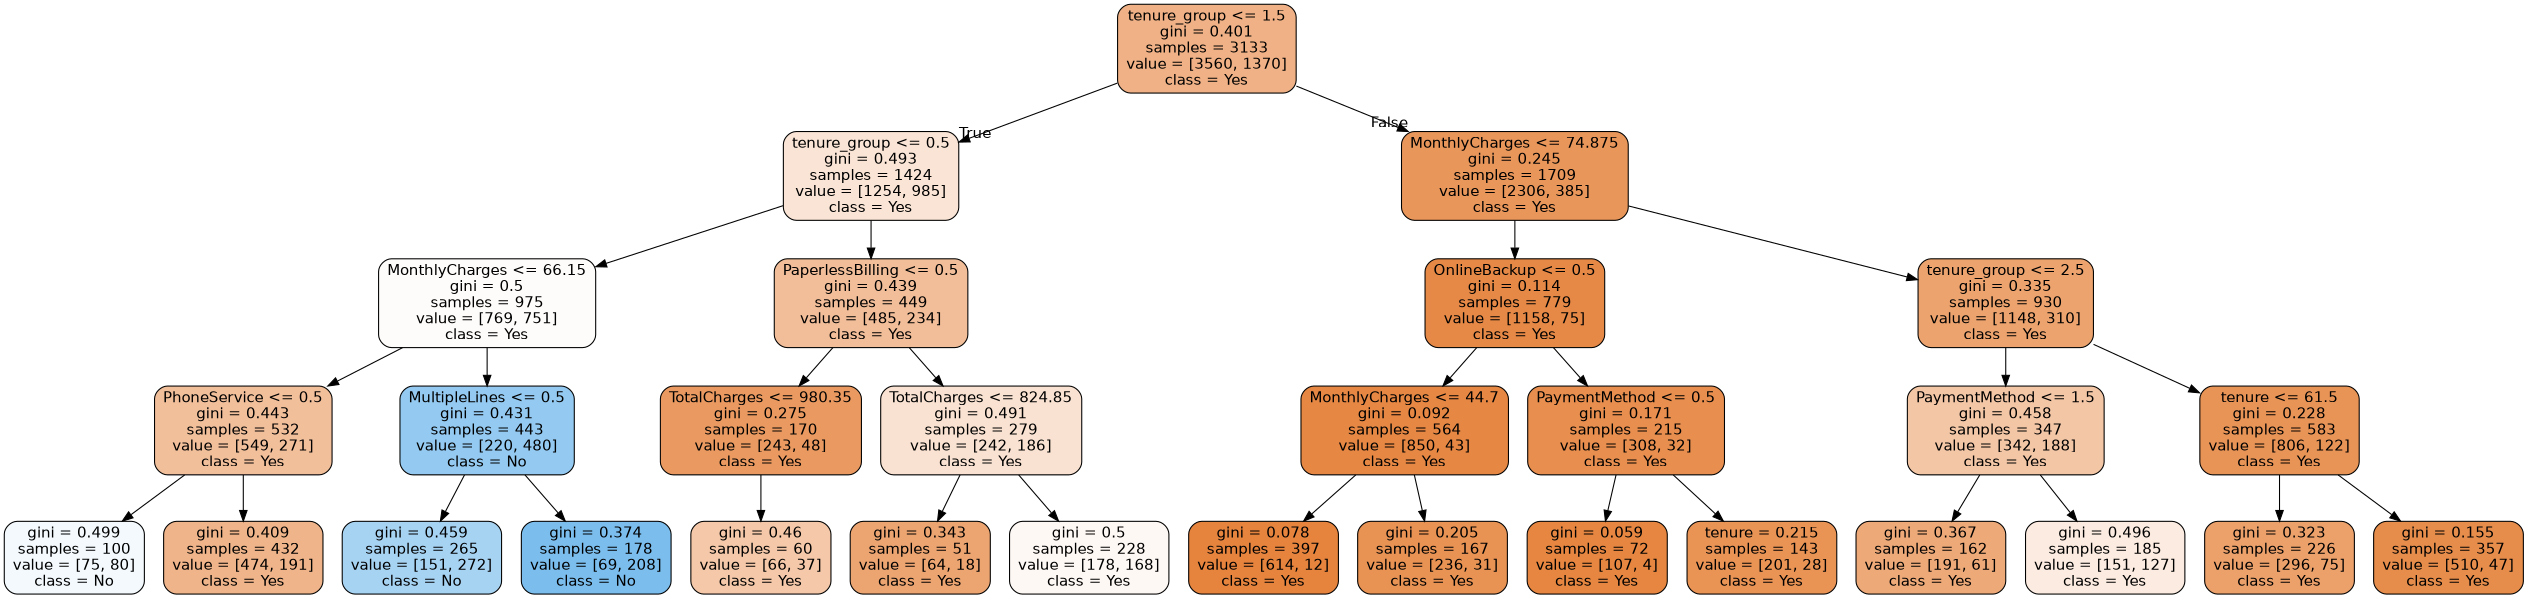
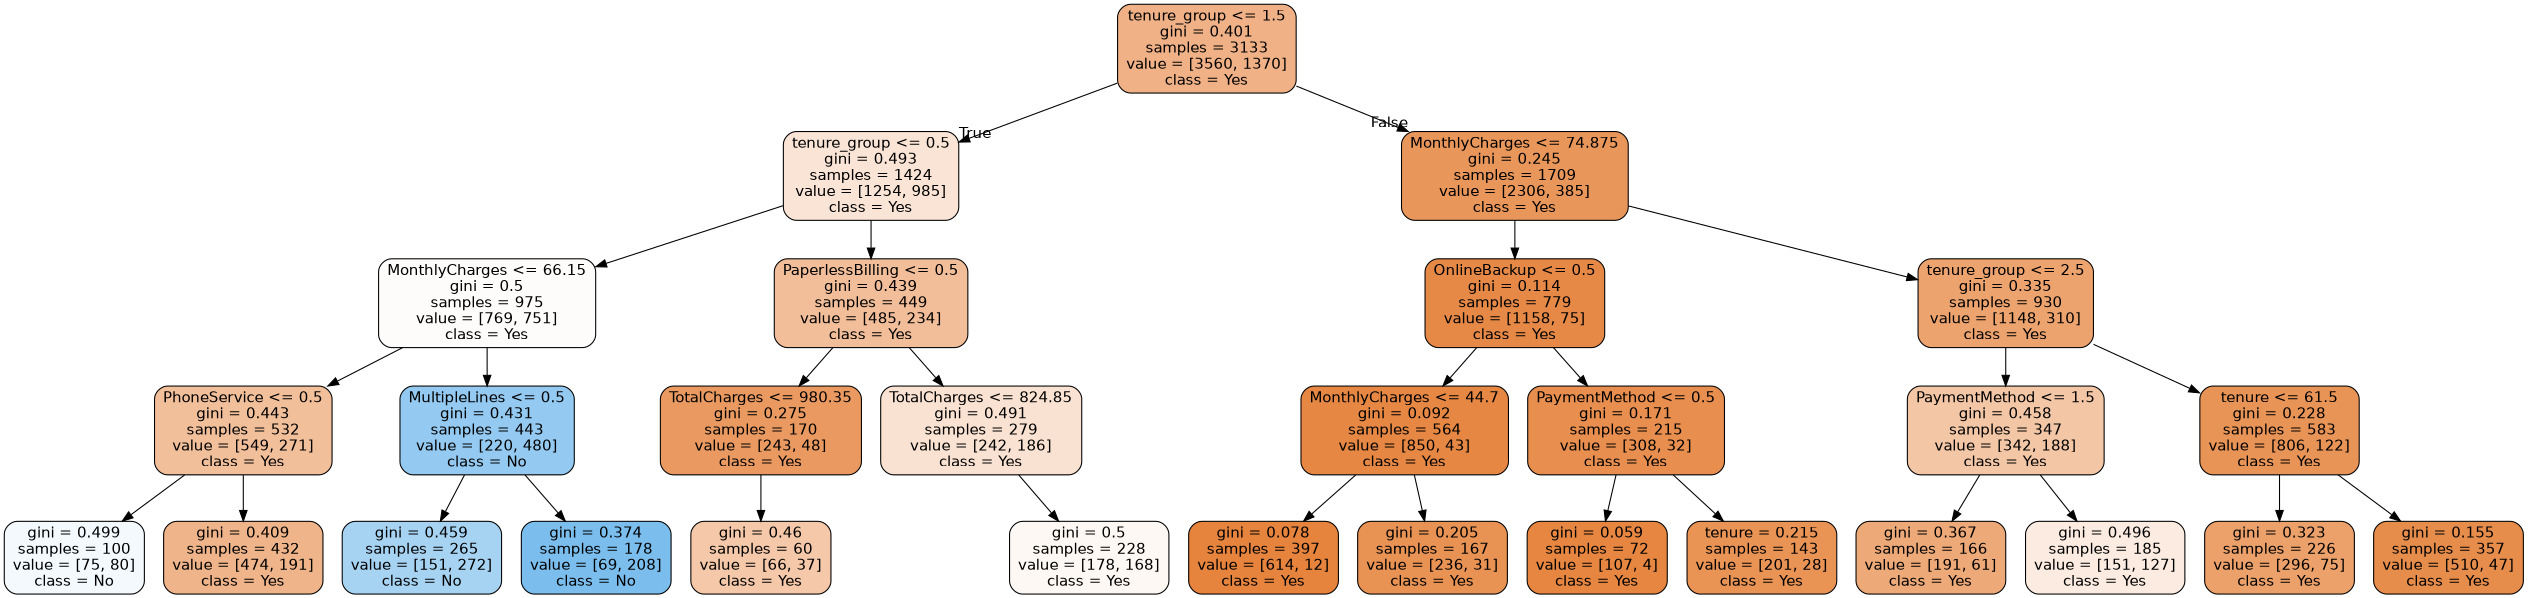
node "gini = 0.343 samples = 51 value = [64, 18] class = Yes": removed
node "gini = 0.367 samples = 162 value = [191, 61] class = Yes": label "gini = 0.367 samples = 162 value = [191, 61] class = Yes" -> "gini = 0.367 samples = 166 value = [191, 61] class = Yes"
